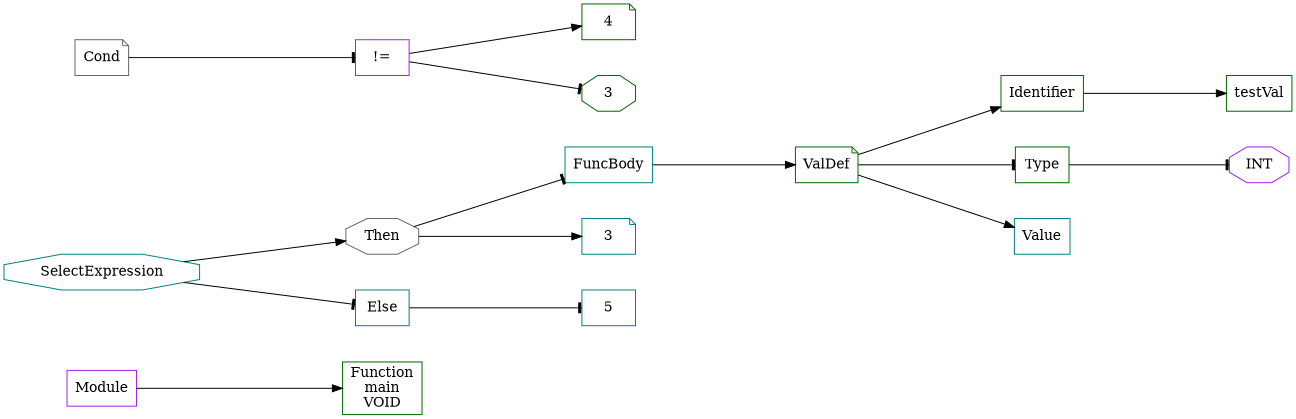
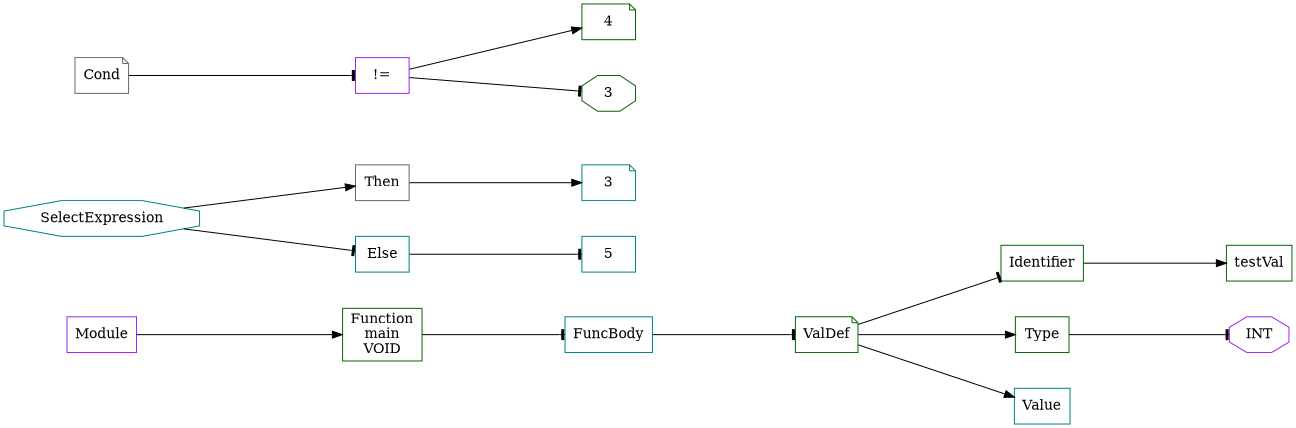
edge "ValDef" -> "Identifier": arrowhead normal -> tee
edge "FuncBody" -> "ValDef": arrowhead normal -> tee
edge "ValDef" -> "Type": arrowhead tee -> normal
edge "Then" -> "FuncBody": now "Function main VOID" -> "FuncBody"
node "Then": shape octagon -> box
